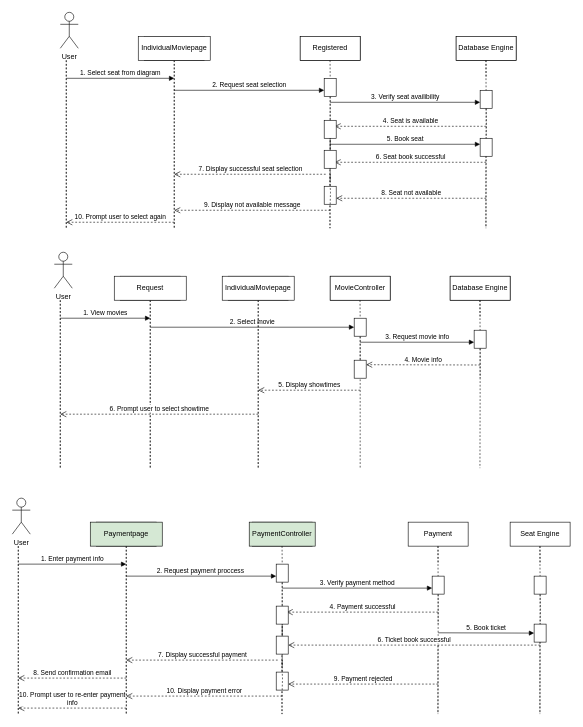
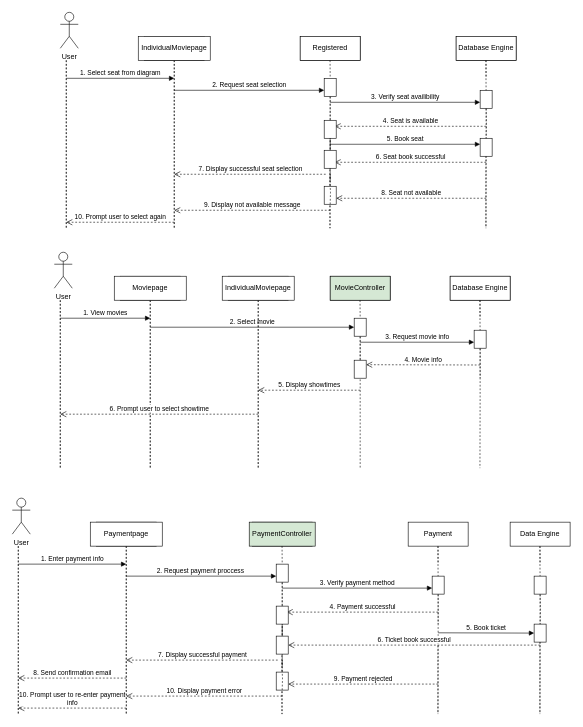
node "Request": label "Request" -> "Moviepage"
node "MovieController": fillcolor #ffffff -> #d5e8d4
node "Paymentpage": fillcolor #d5e8d4 -> #ffffff
node "Seat Engine": label "Seat Engine" -> "Data Engine"
